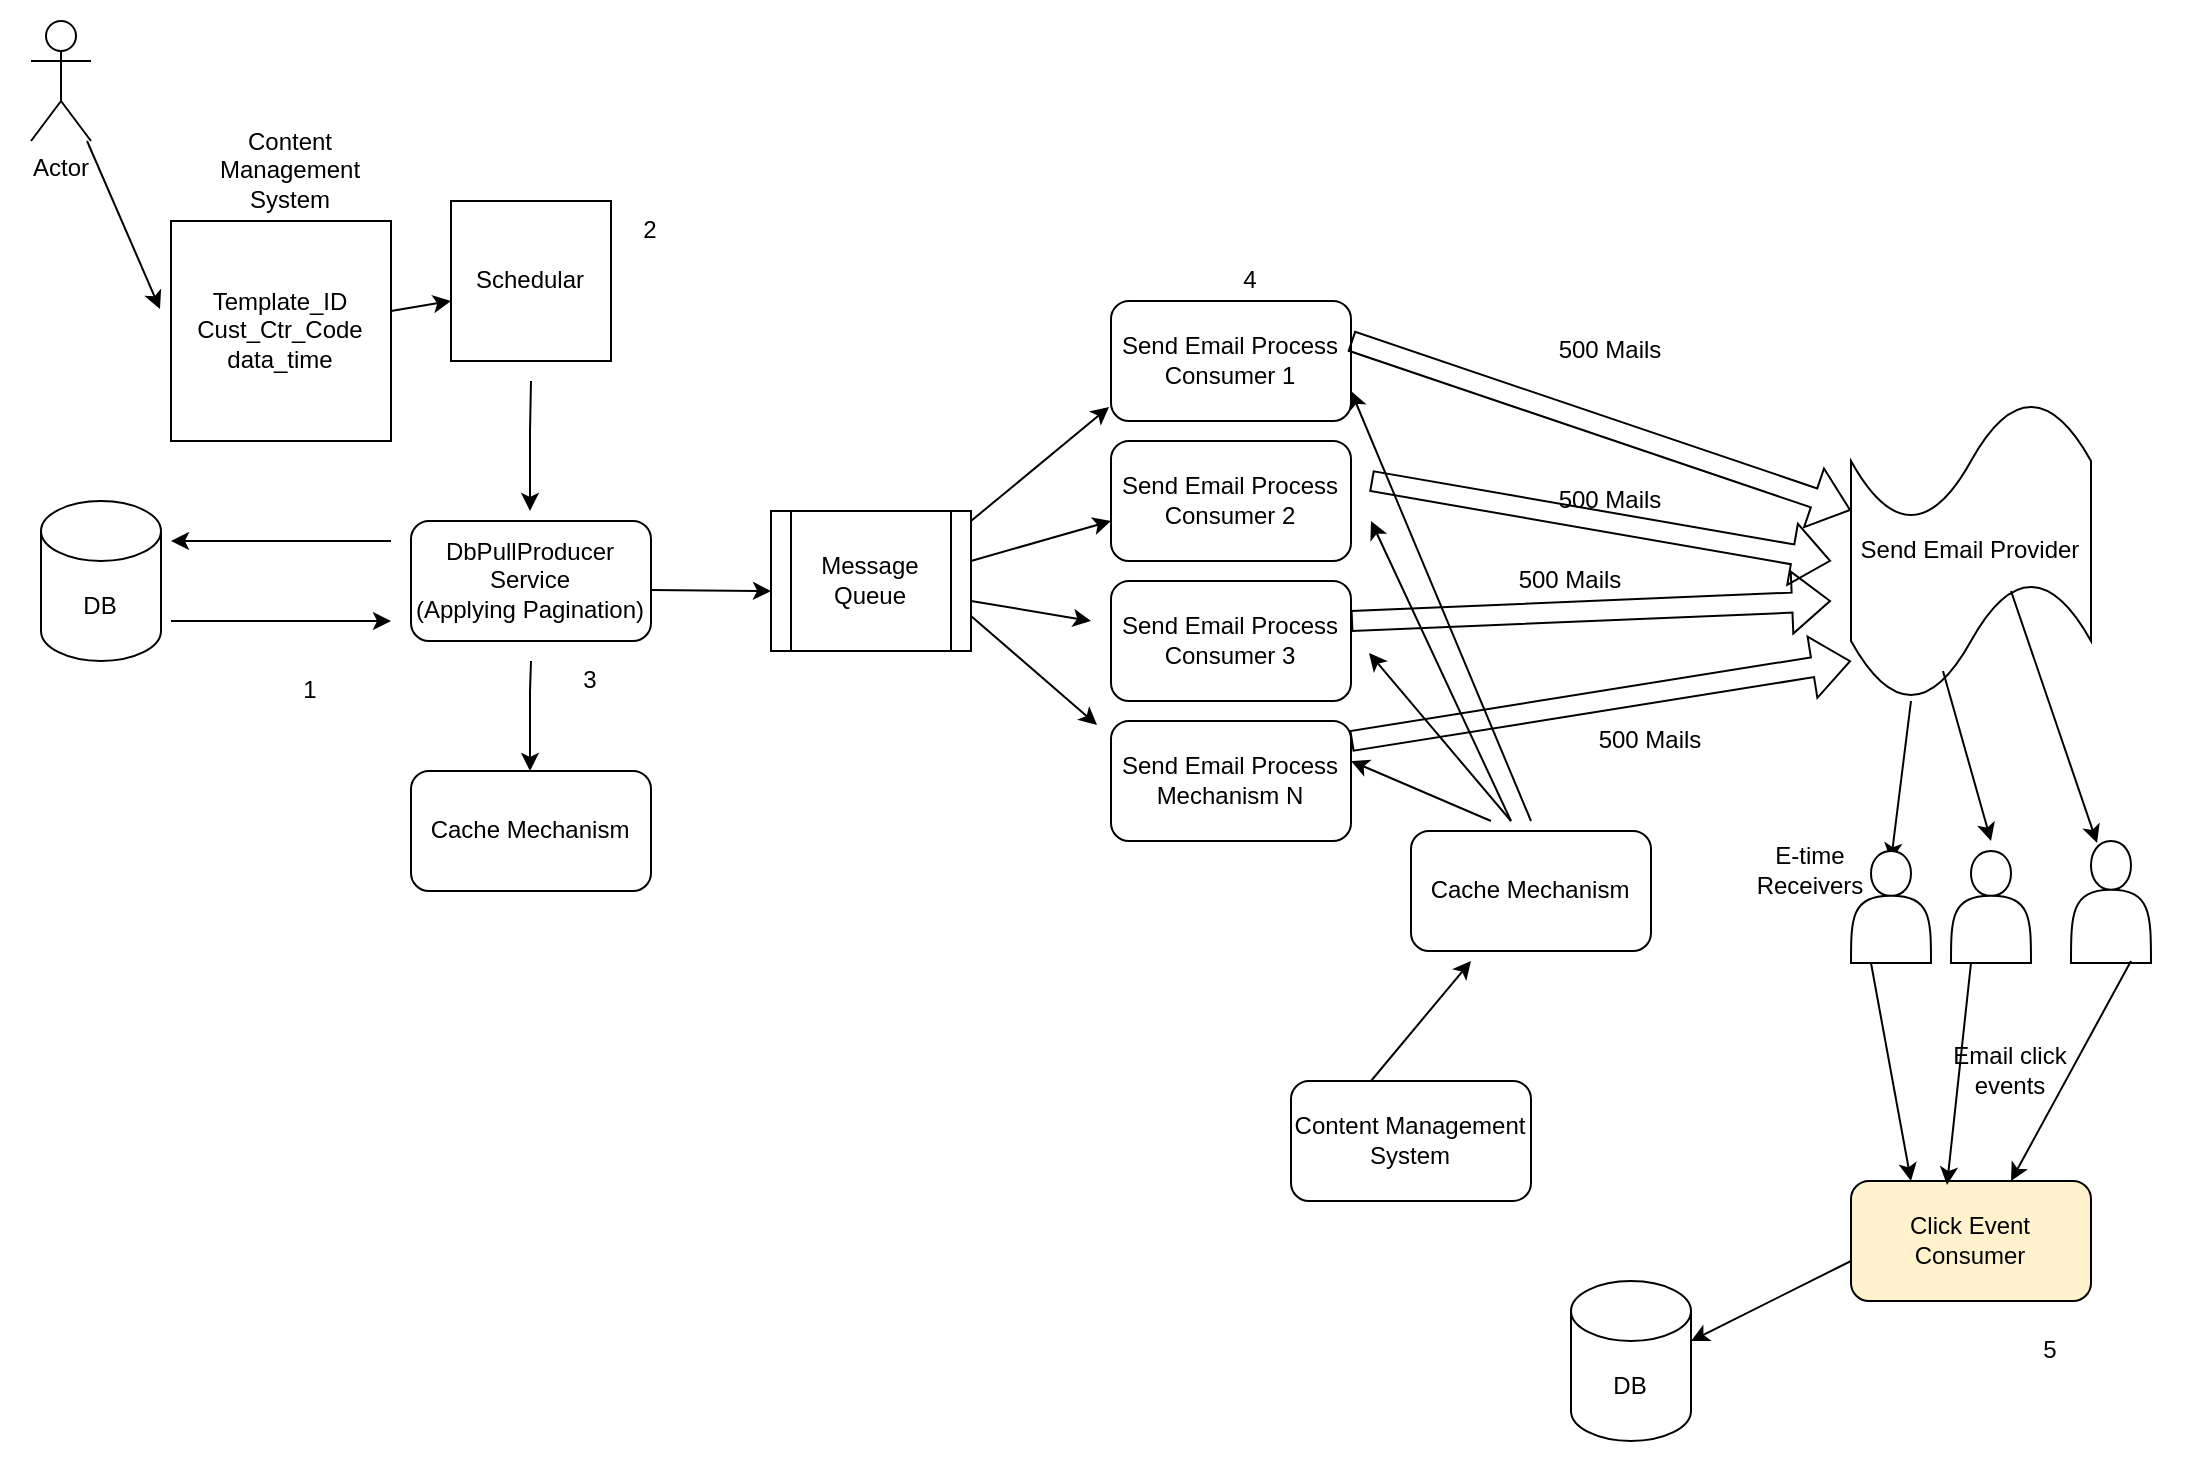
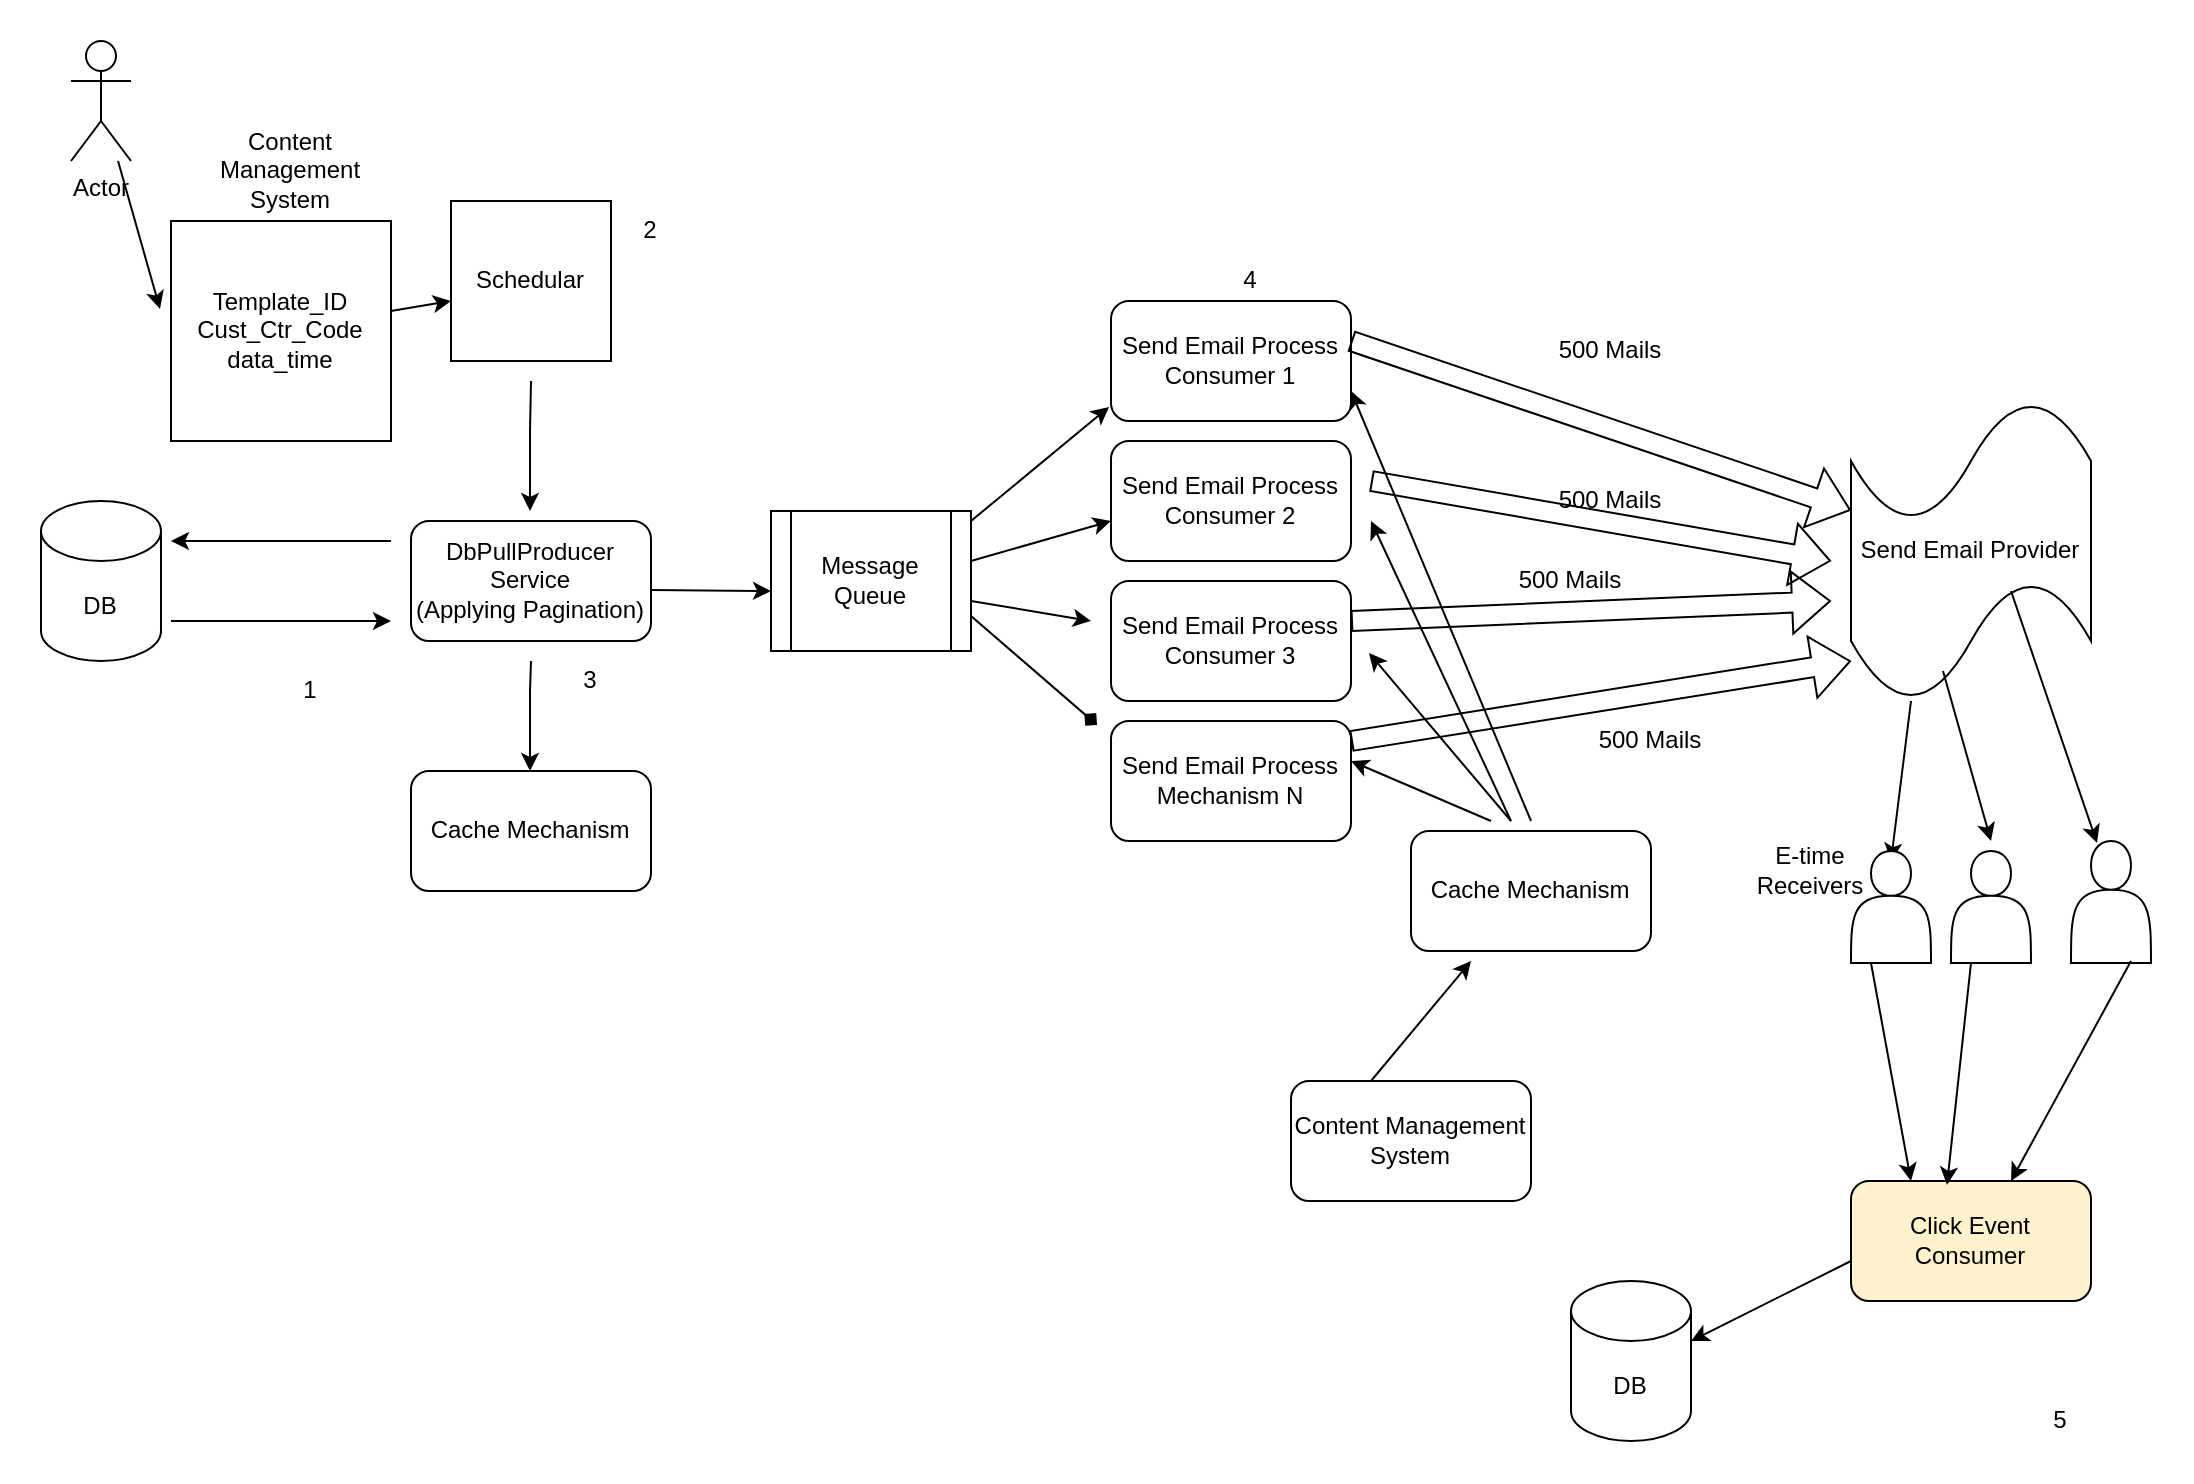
node "Actor": moved (61, 81) -> (101, 101)
edge "Message Queue" -> "Send Email Process Mechanism N": arrowhead classic -> diamond
node "Email click events": removed
node "5": moved (2051, 1351) -> (2061, 1421)
